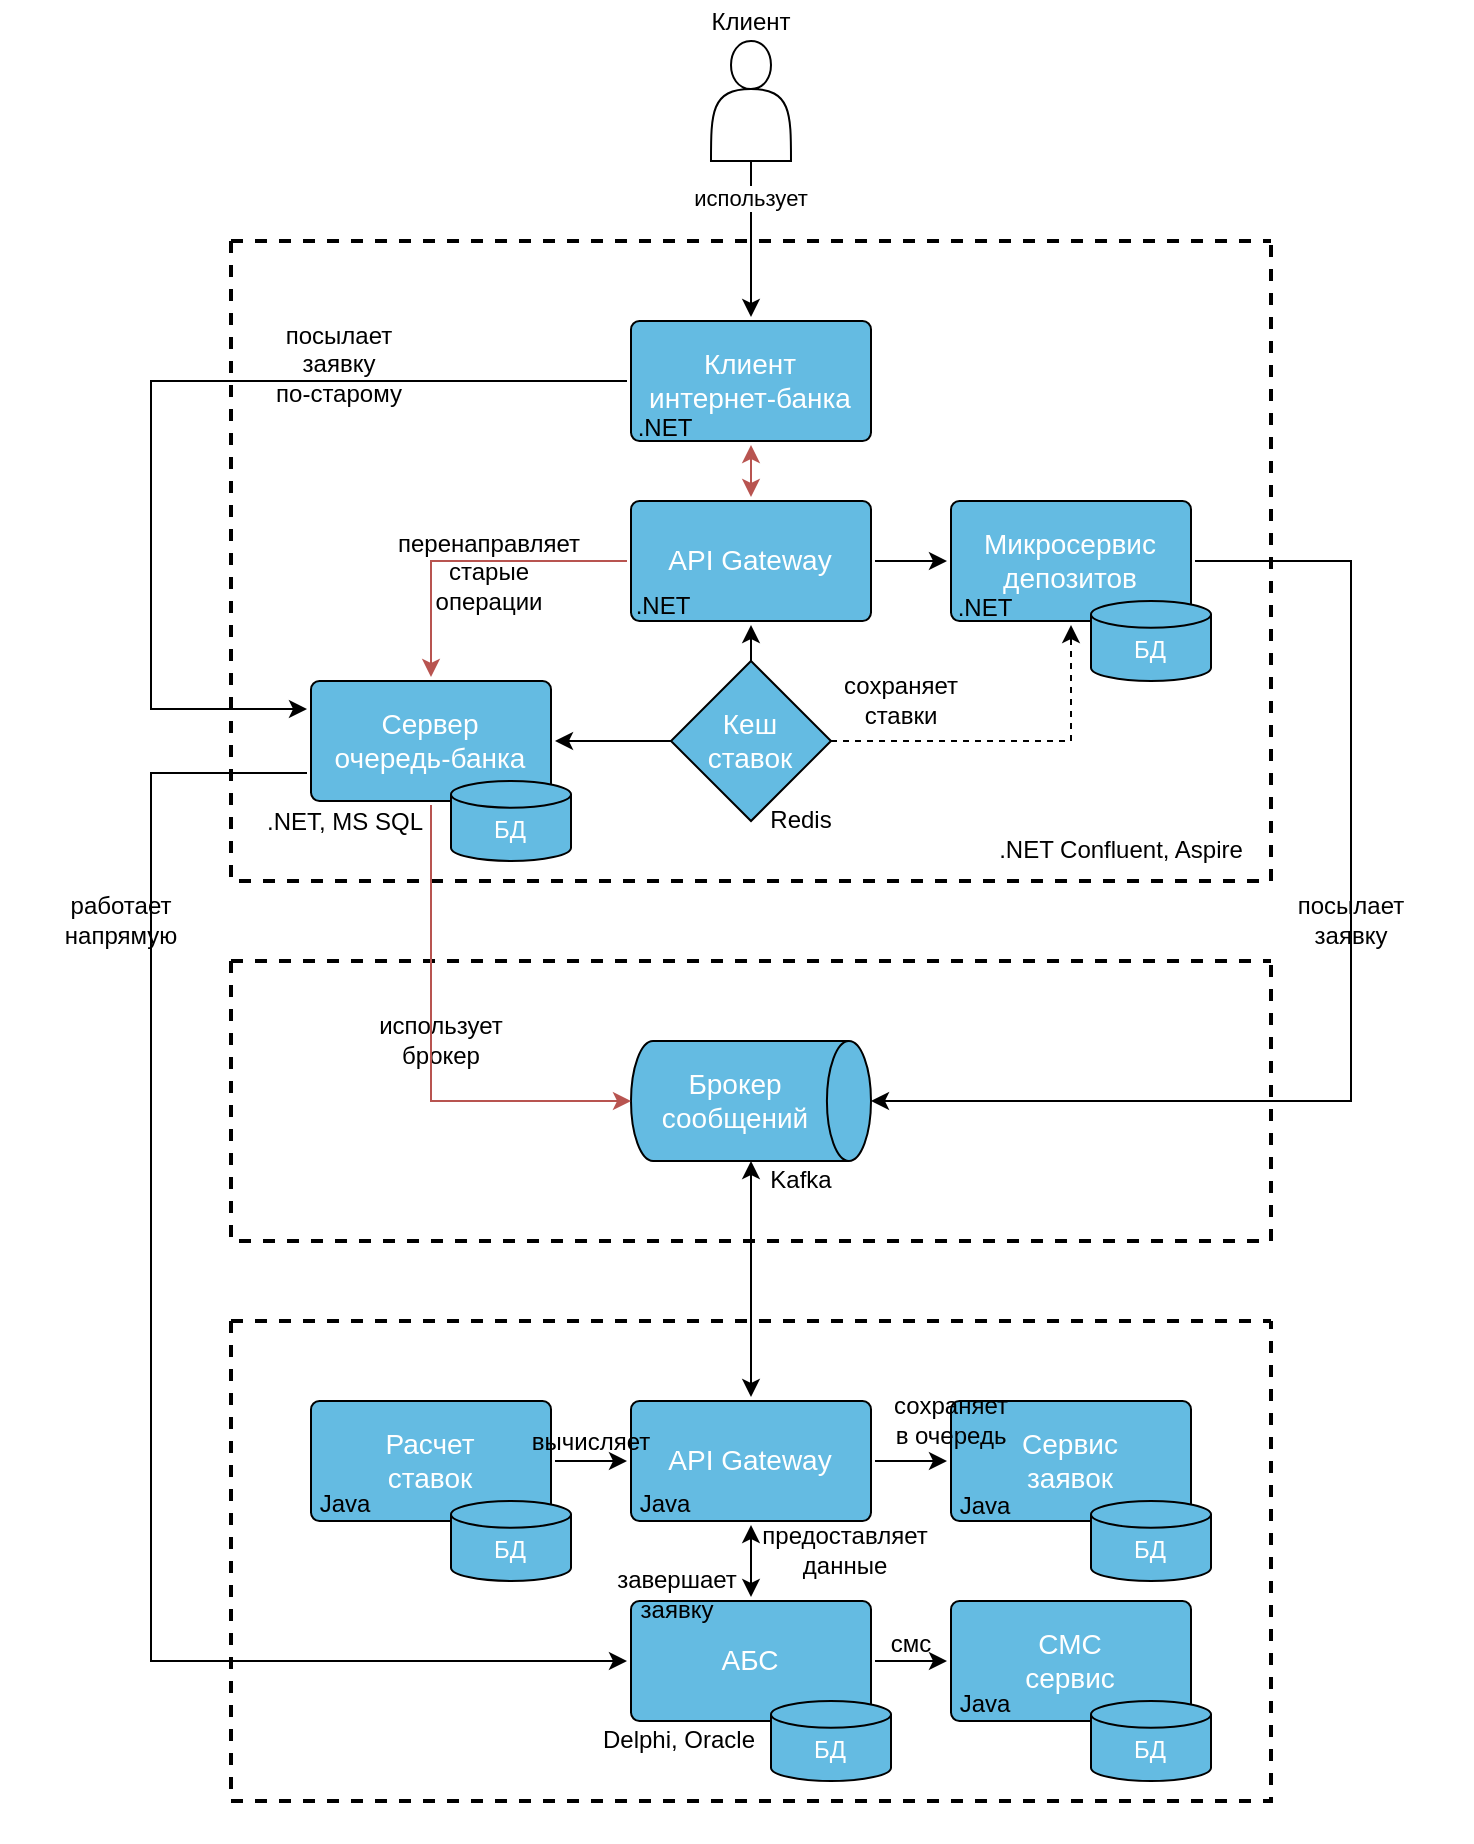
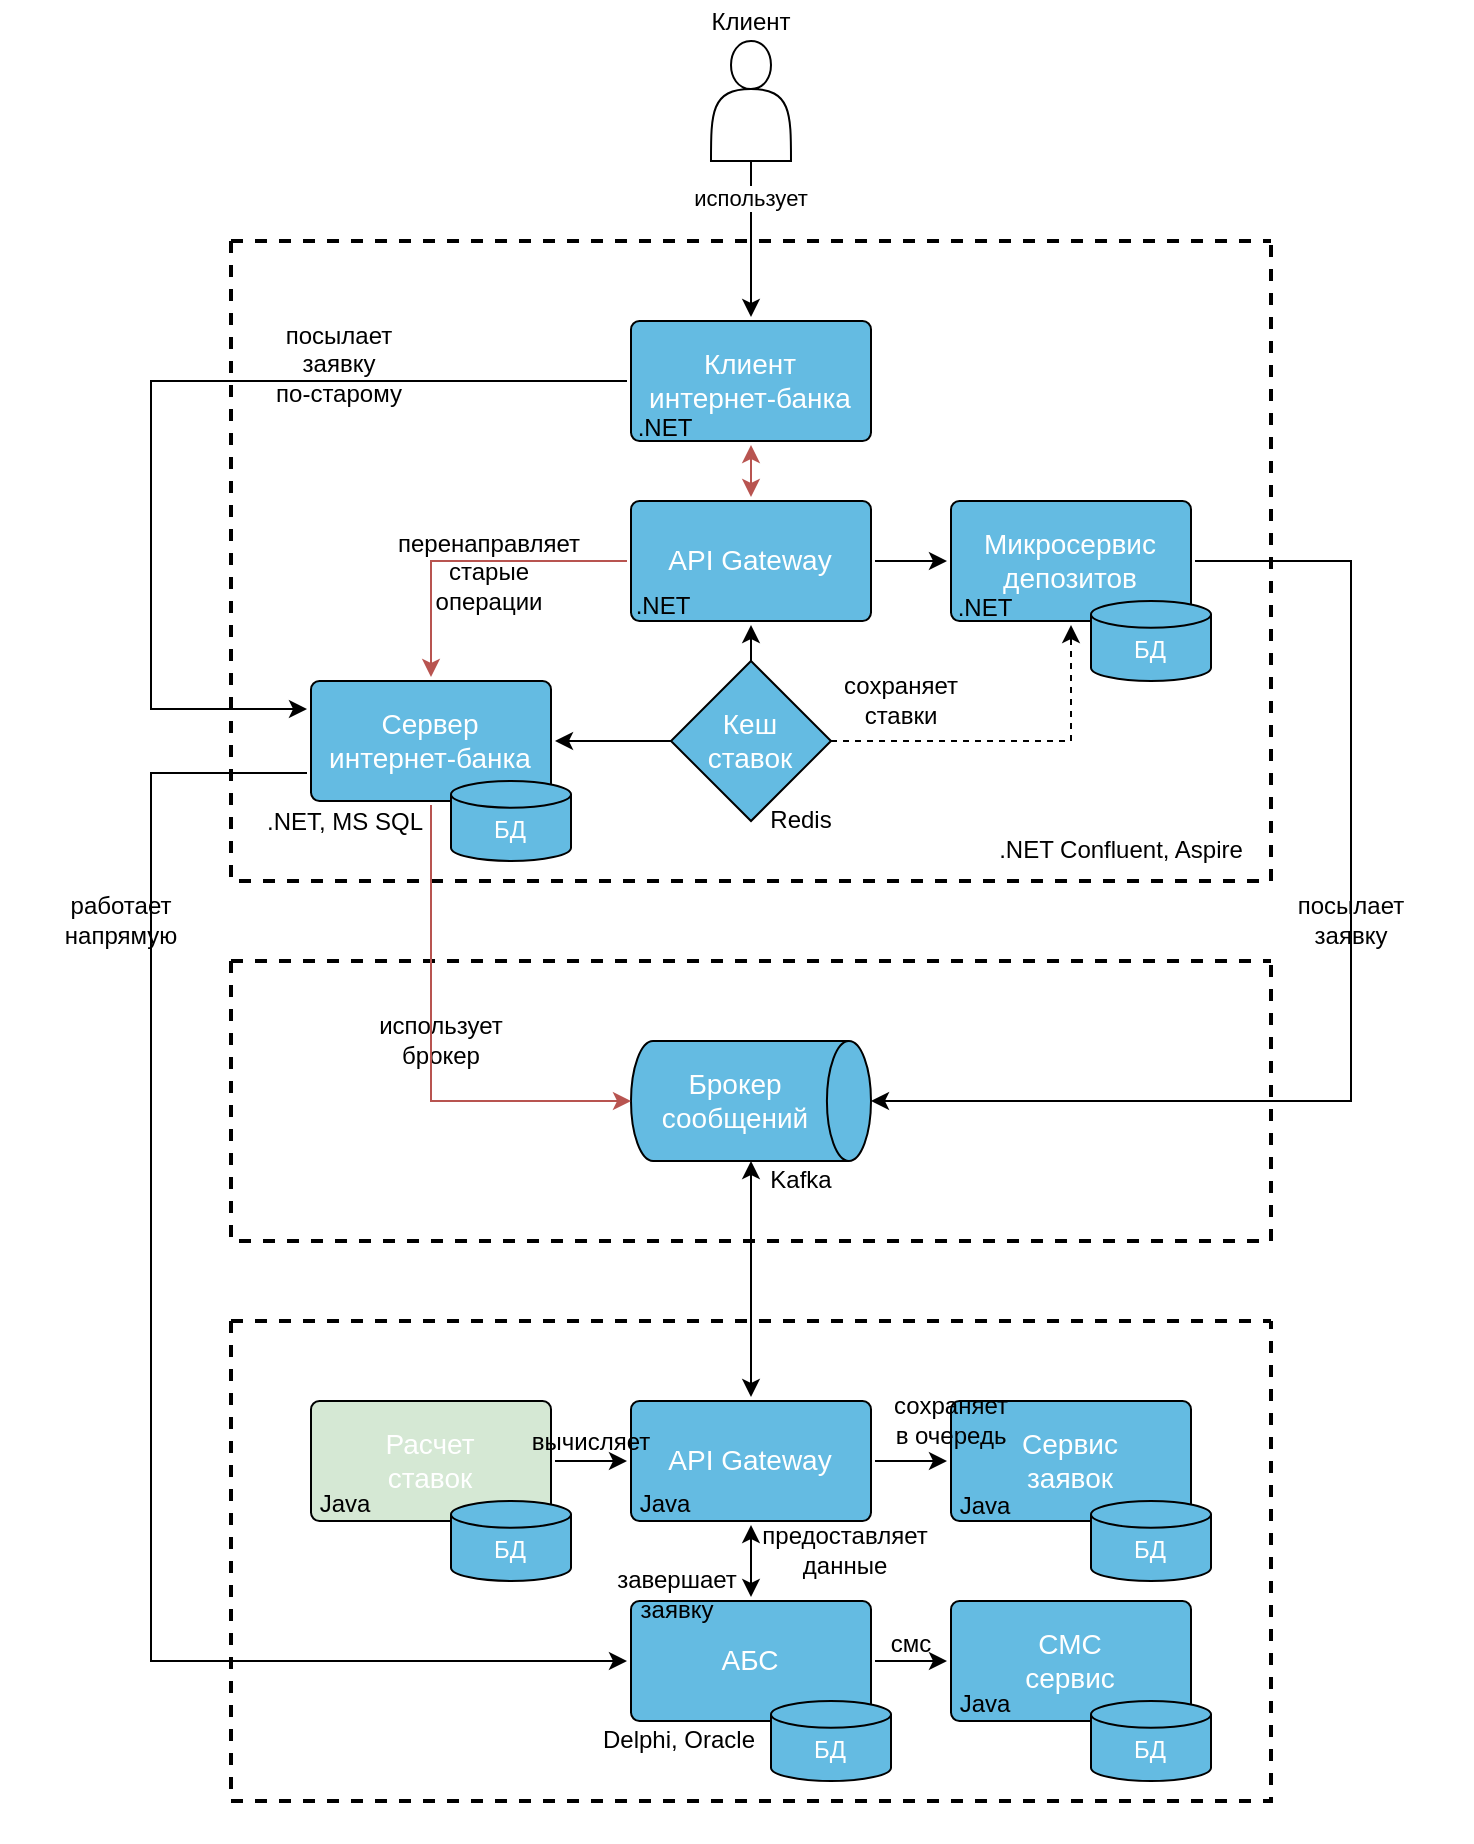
node "Сервер очередь-банка": label "Сервер очередь-банка" -> "Сервер интернет-банка"
node "Расчет ставок": fillcolor #64bbe2 -> #d5e8d4
